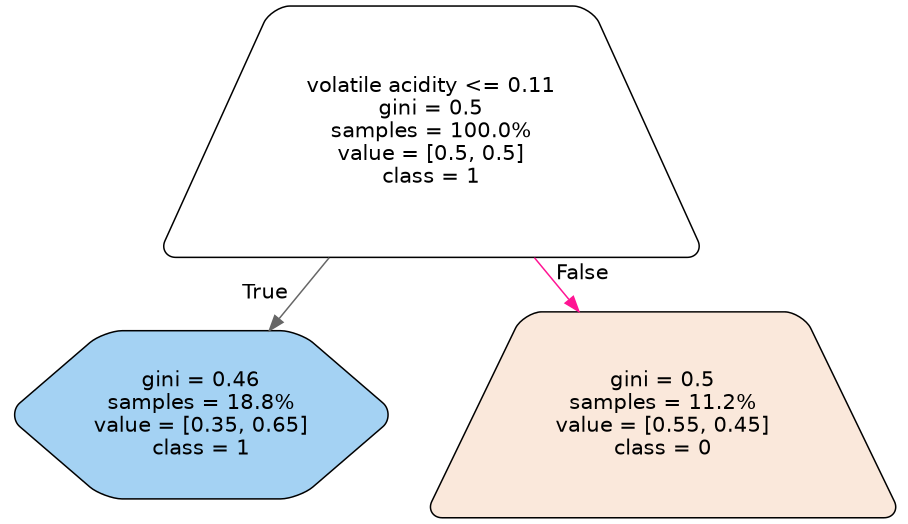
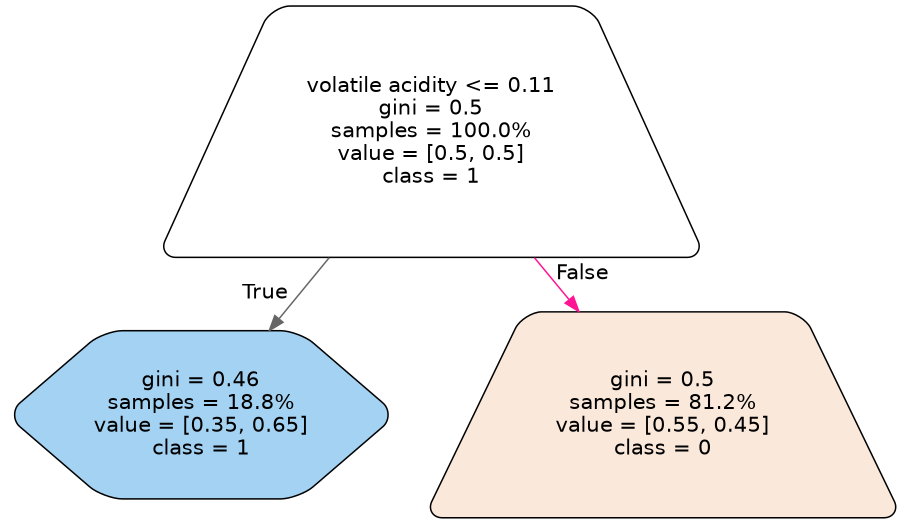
node "gini = 0.5 samples = 11.2% value = [0.55, 0.45] class = 0": label "gini = 0.5 samples = 11.2% value = [0.55, 0.45] class = 0" -> "gini = 0.5 samples = 81.2% value = [0.55, 0.45] class = 0"
